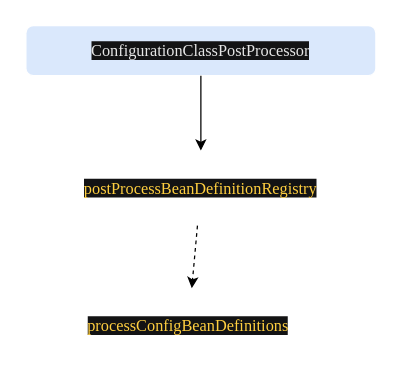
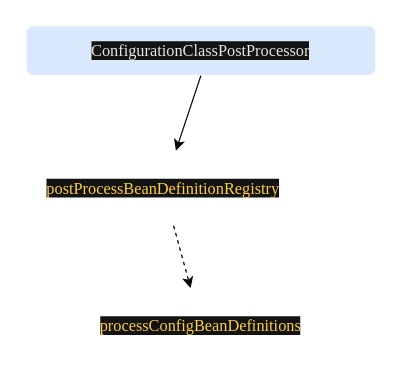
node "postProcessBeanDefinitionRegistry": moved (201, 188) -> (163, 188)
node "processConfigBeanDefinitions": moved (188, 326) -> (201, 326)
